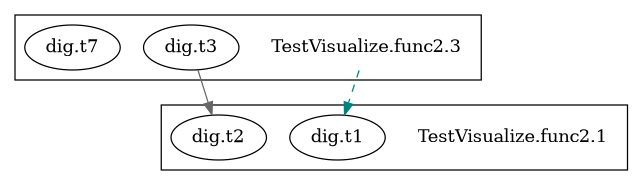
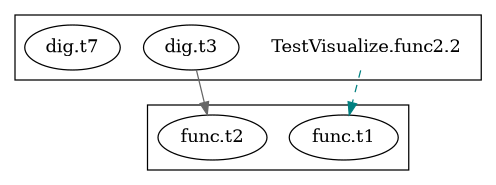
node "TestVisualize.func2.3": label "TestVisualize.func2.3" -> "TestVisualize.func2.2"
node "dig.t2": label "dig.t2" -> "func.t2"
node "dig.t1": label "dig.t1" -> "func.t1"
node "TestVisualize.func2.1": removed
